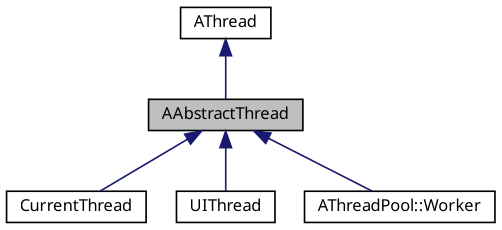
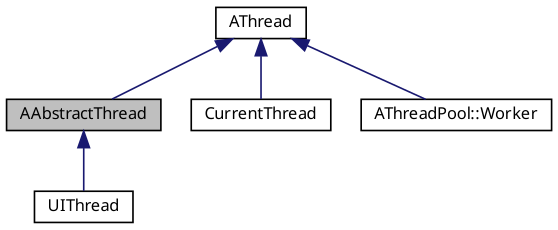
edge "CurrentThread" -> "AAbstractThread": now "CurrentThread" -> "AThread"
edge "AThreadPool::Worker" -> "AAbstractThread": now "AThreadPool::Worker" -> "AThread"
